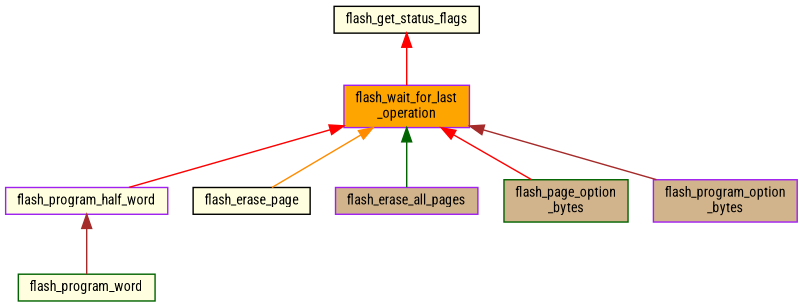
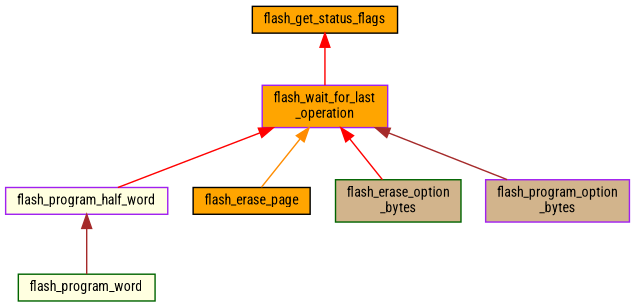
node "flash_get_status_flags": fillcolor lightyellow -> orange
node "flash_erase_page": fillcolor lightyellow -> orange
node "flash_erase_all_pages": removed
node "flash_page_option _bytes": label "flash_page_option _bytes" -> "flash_erase_option _bytes"
